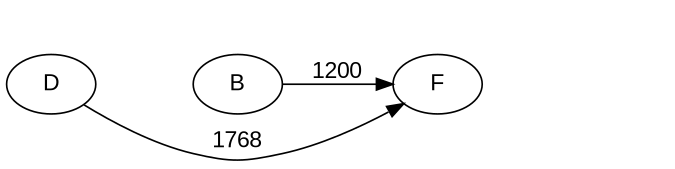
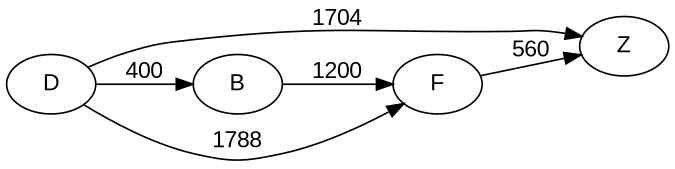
node "Z": added
edge "D" -> "B": added, label "400"
edge "D" -> "F": label "1768" -> "1788"
